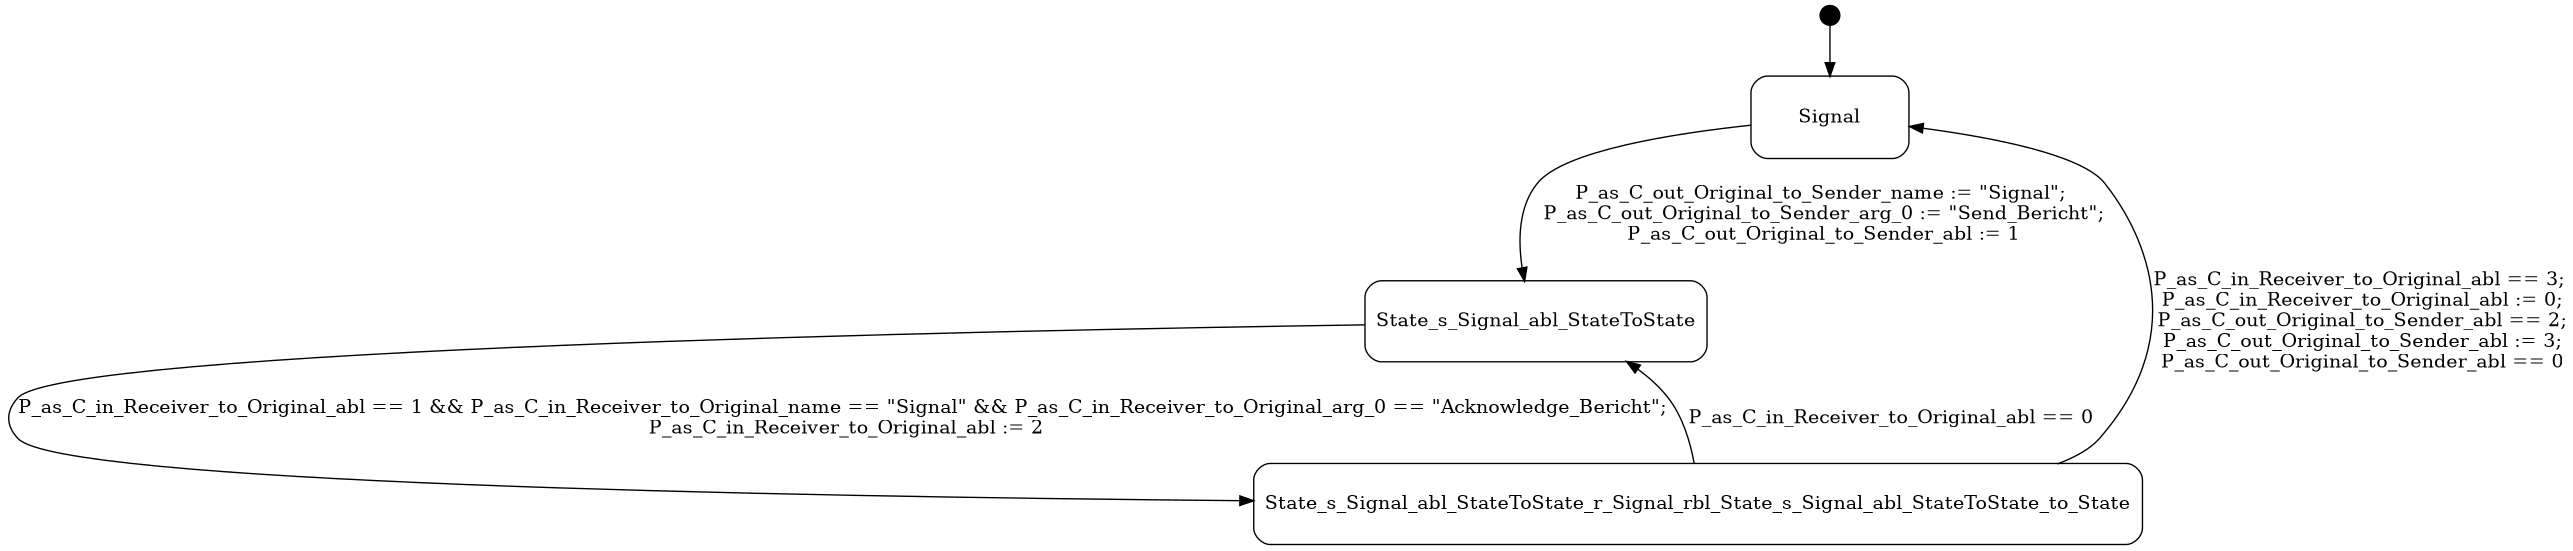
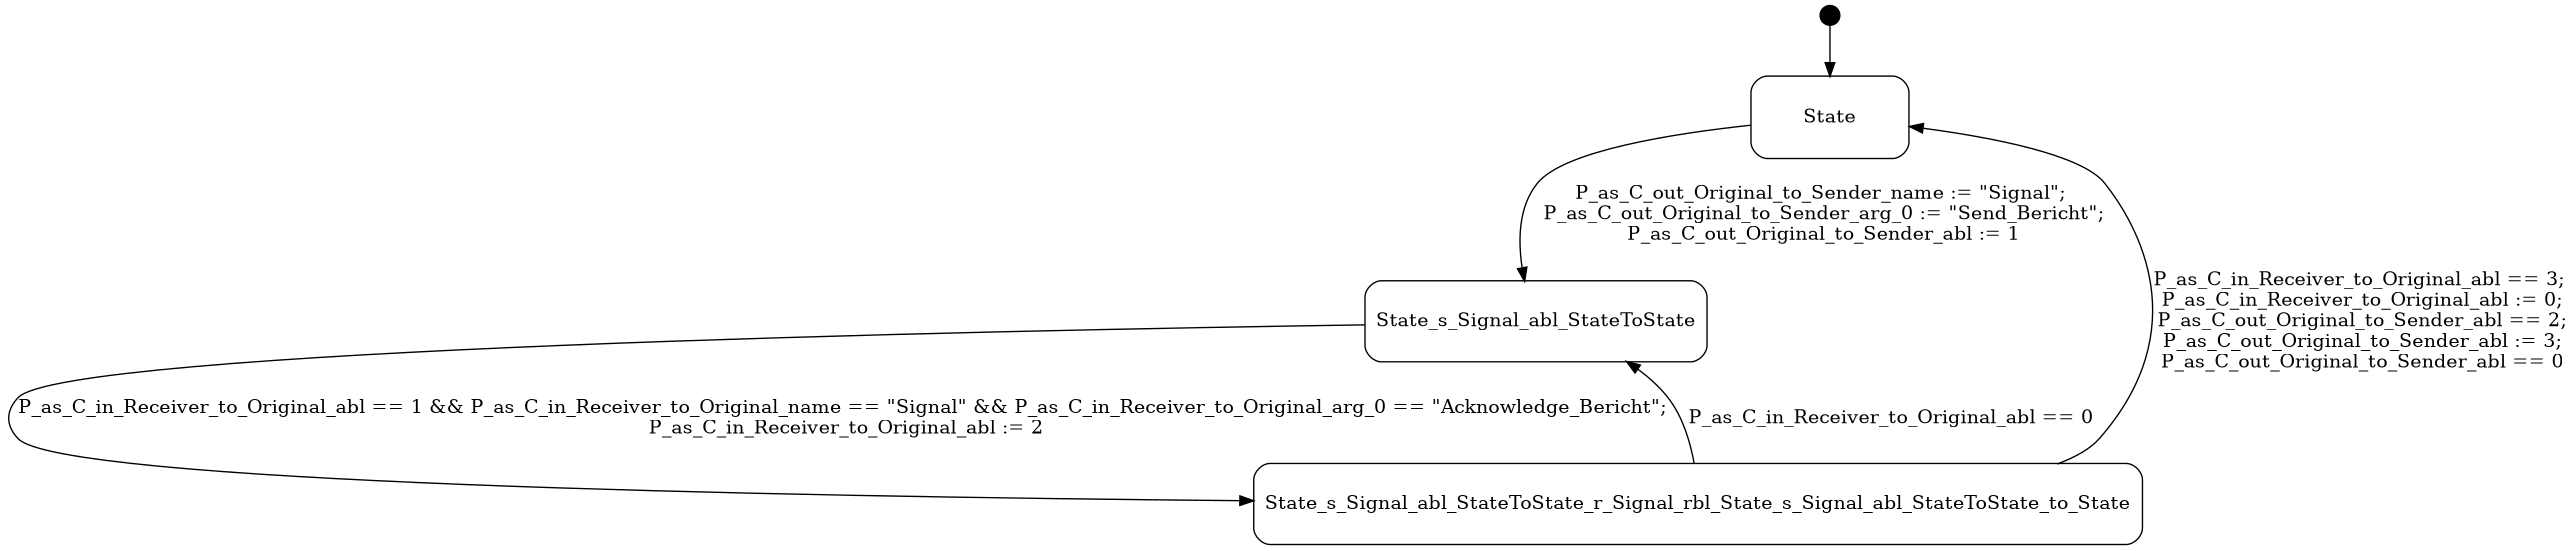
node "Signal": label "Signal" -> "State"
